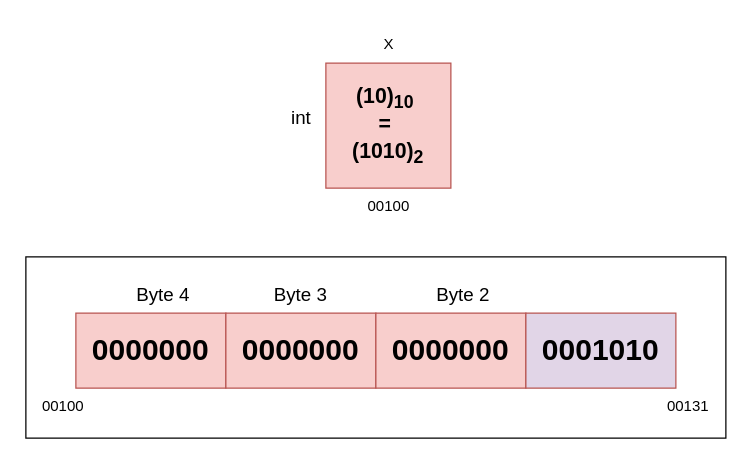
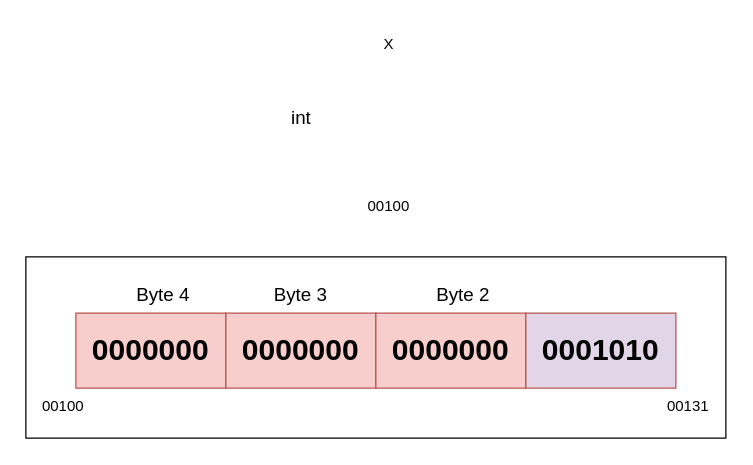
node "(10)10 = (1010)2": removed
